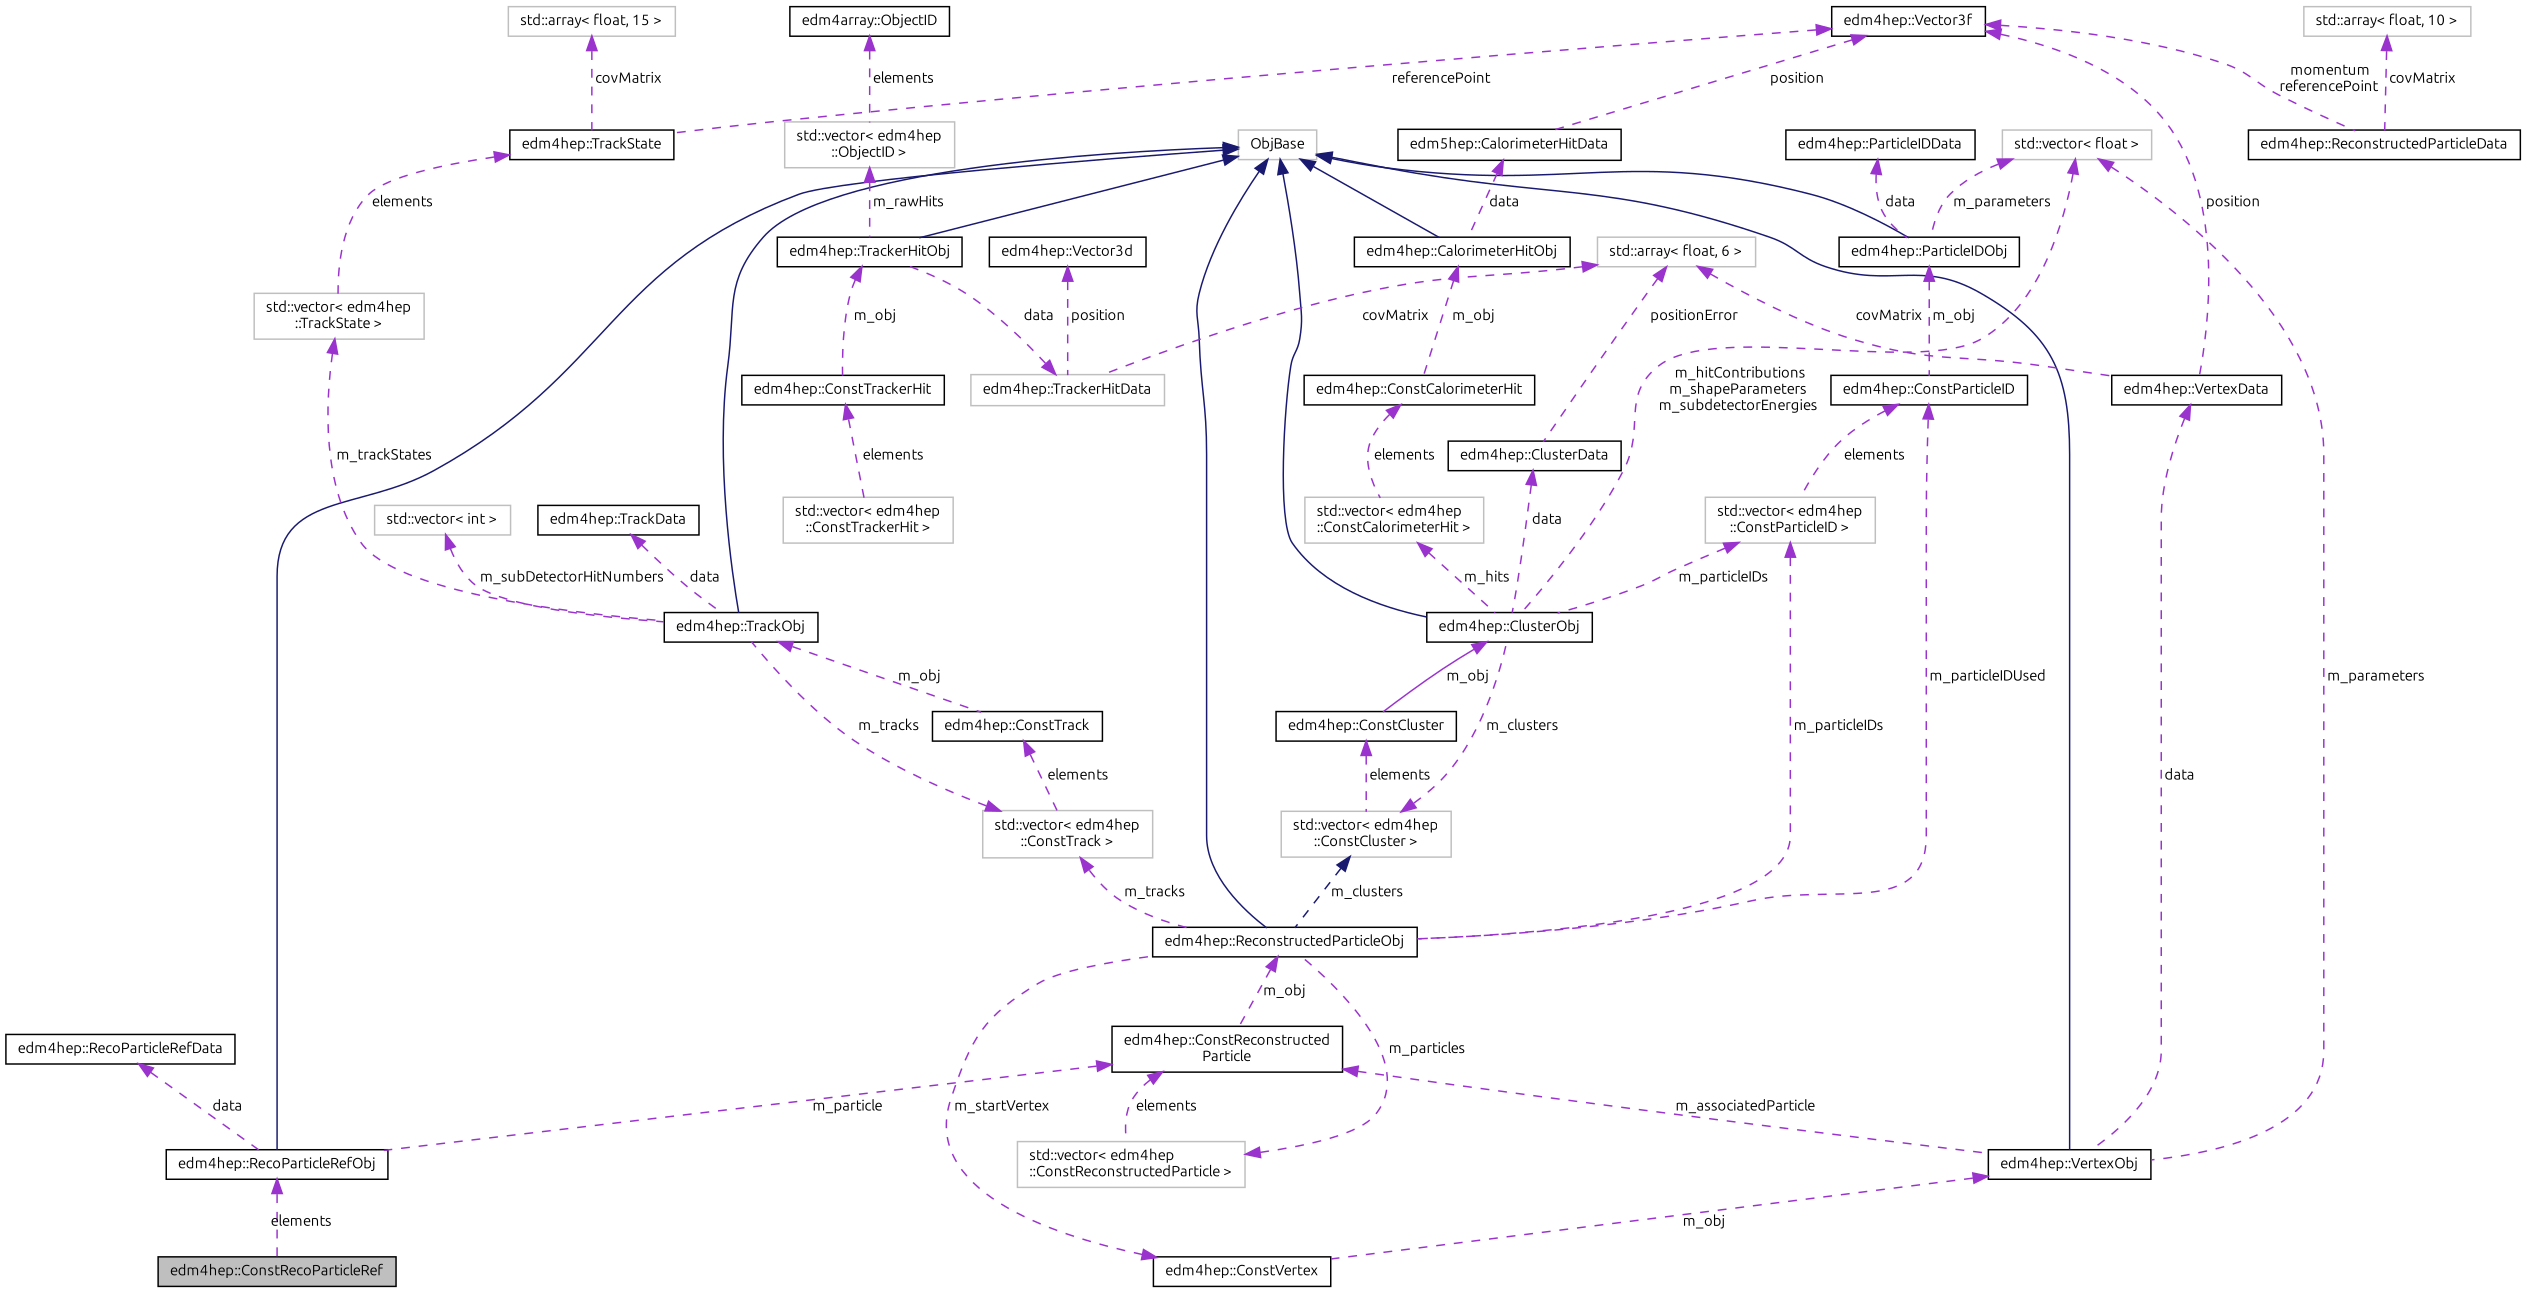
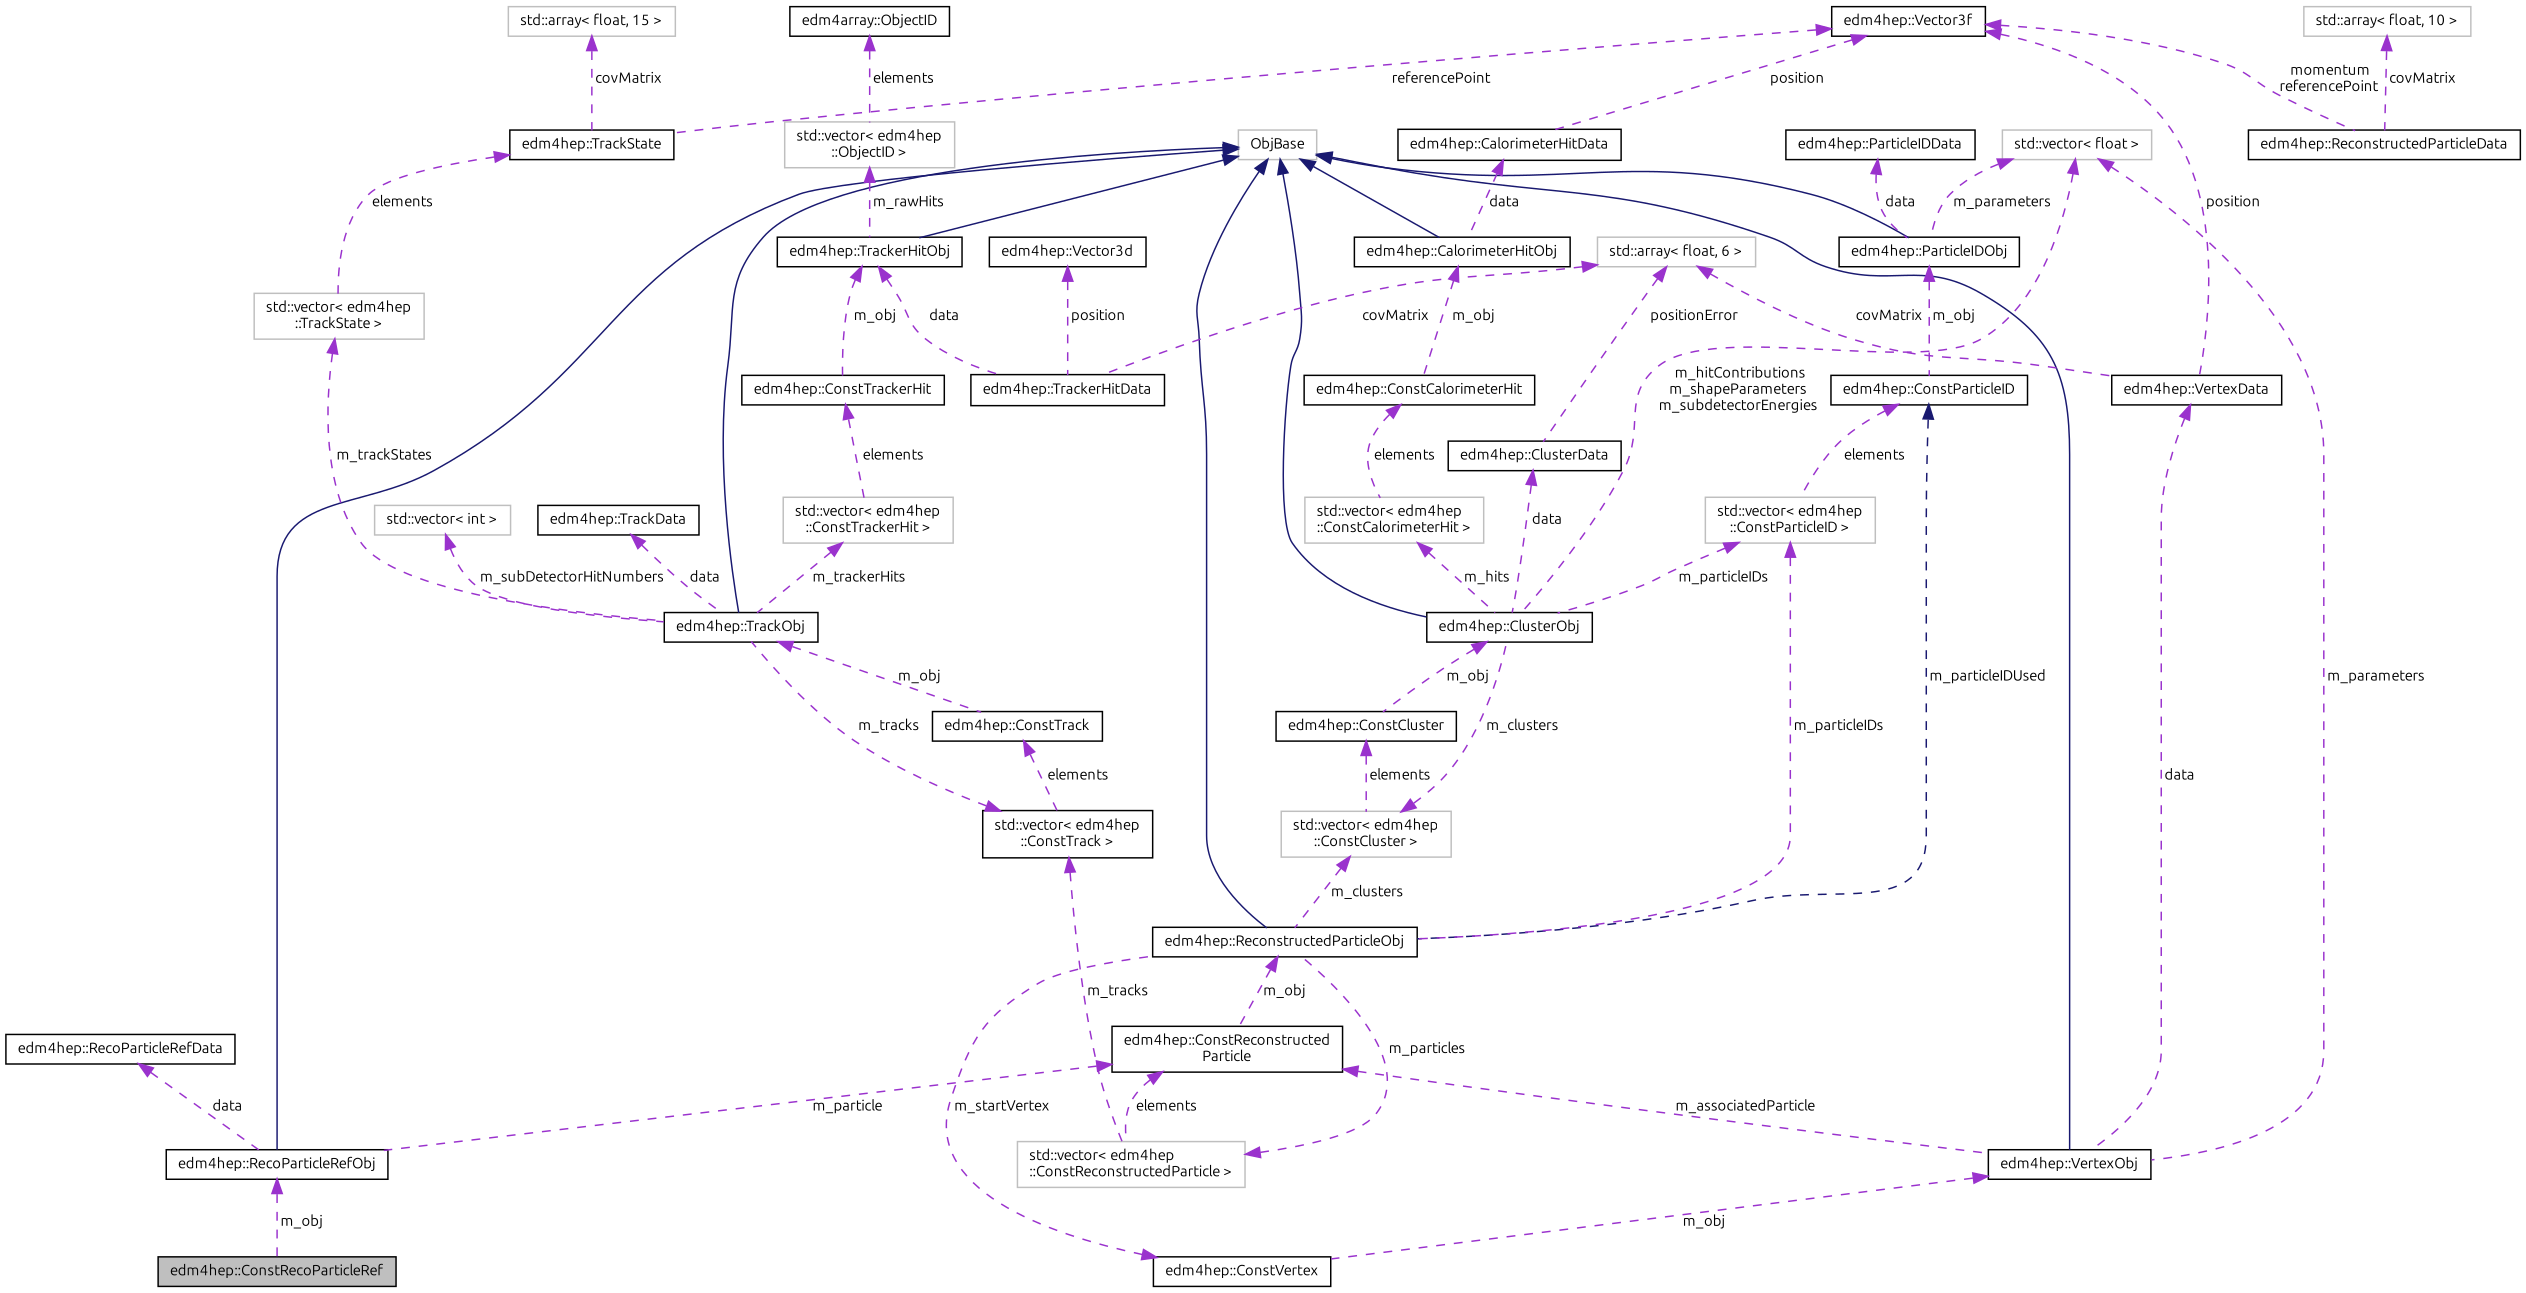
node "edm5hep::CalorimeterHitData": label "edm5hep::CalorimeterHitData" -> "edm4hep::CalorimeterHitData"
edge "edm4hep::TrackerHitObj" -> "edm4hep::TrackerHitData": reversed
node "edm4hep::TrackerHitData": color grey75 -> black
edge "edm4hep::TrackObj" -> "std::vector< edm4hep ::ConstTrackerHit >": added, label "m_trackerHits"
edge "edm4hep::ConstCluster" -> "edm4hep::ClusterObj": style solid -> dashed
node "std::vector< edm4hep ::ConstTrack >": color grey75 -> black
edge "edm4hep::ReconstructedParticleObj" -> "edm4hep::ConstParticleID": color darkorchid3 -> midnightblue
edge "edm4hep::ReconstructedParticleObj" -> "std::vector< edm4hep ::ConstCluster >": color midnightblue -> darkorchid3
edge "edm4hep::ReconstructedParticleObj" -> "std::vector< edm4hep ::ConstTrack >": now "std::vector< edm4hep ::ConstReconstructedParticle >" -> "std::vector< edm4hep ::ConstTrack >"
edge "edm4hep::ConstRecoParticleRef" -> "edm4hep::RecoParticleRefObj": label " elements" -> " m_obj"
